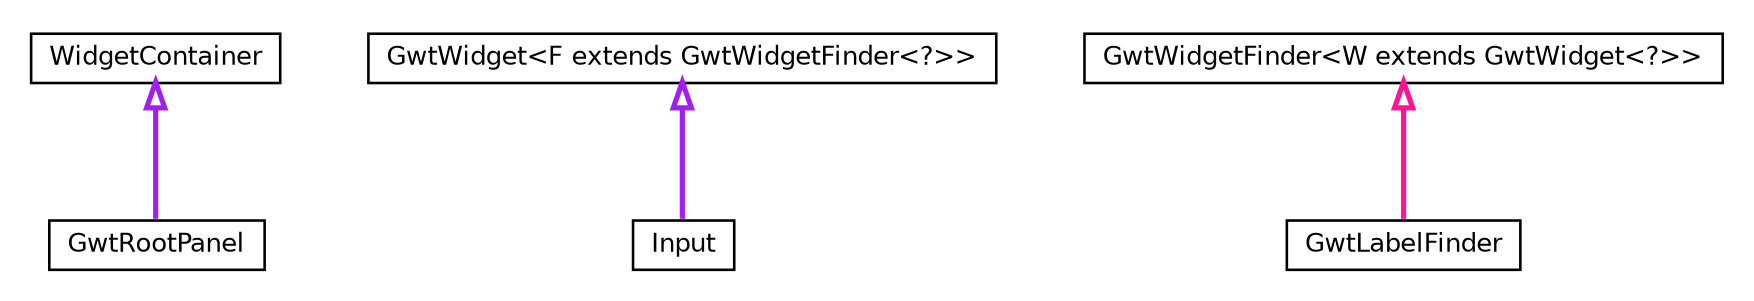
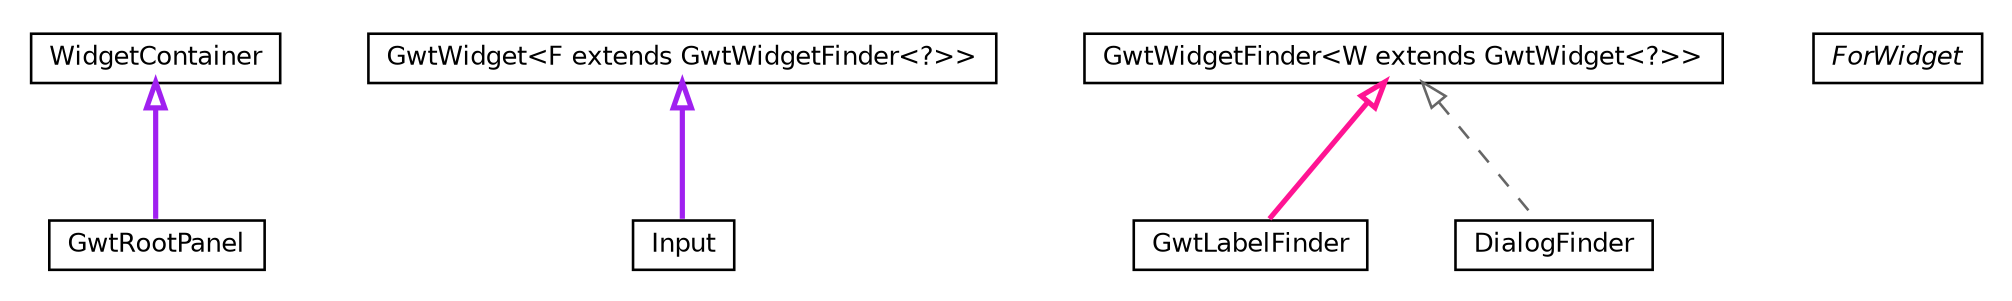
node "ForWidget": added
node "DialogFinder": added
